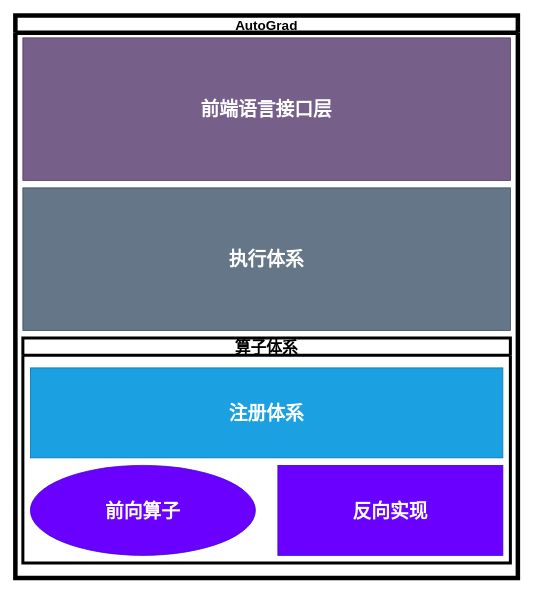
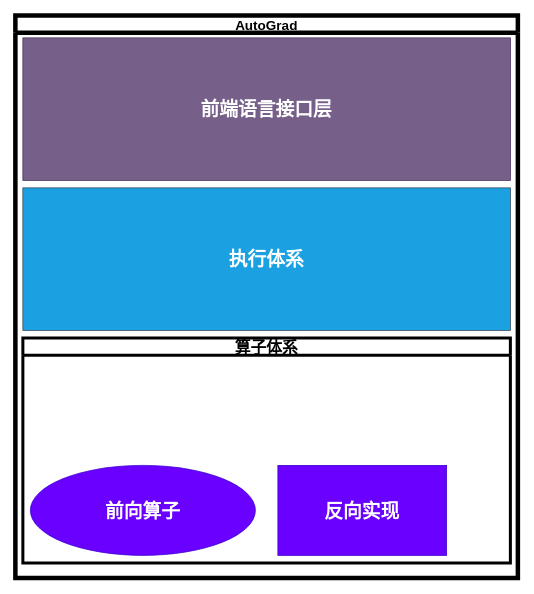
node "执行体系": fillcolor #647687 -> #1ba1e2
node "注册体系": removed
node "反向实现": size 225x90 -> 169x90
